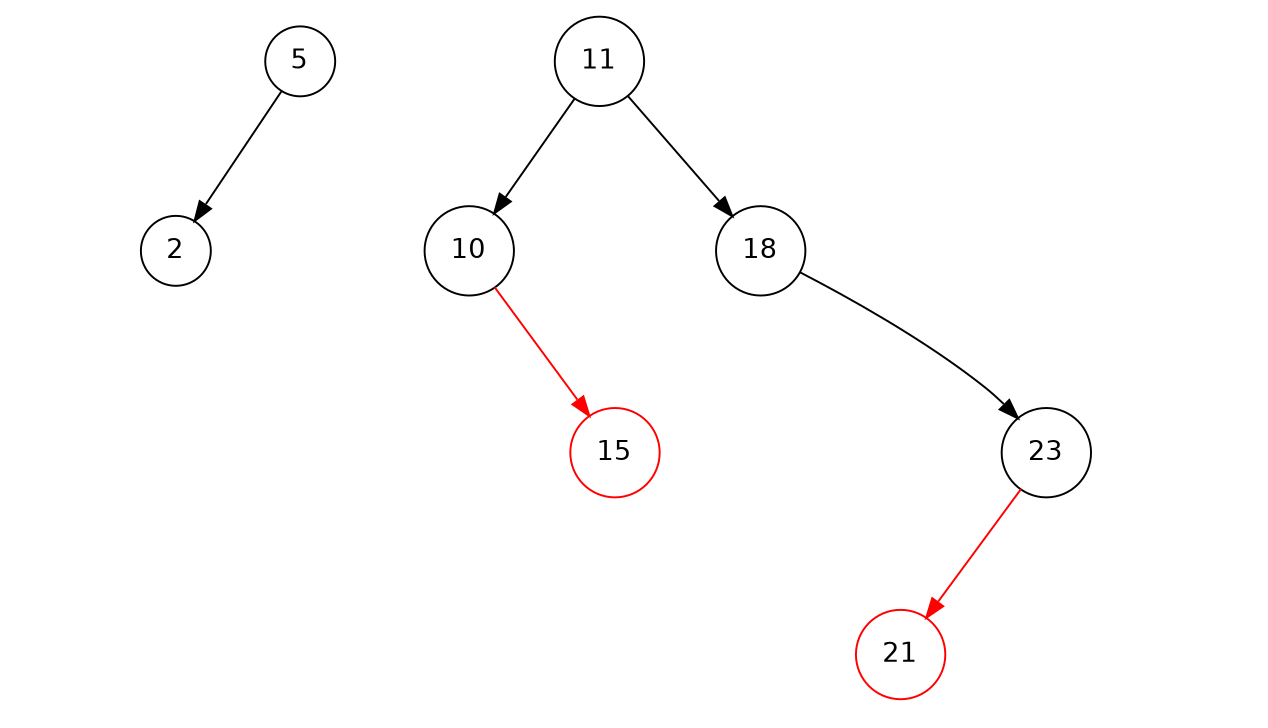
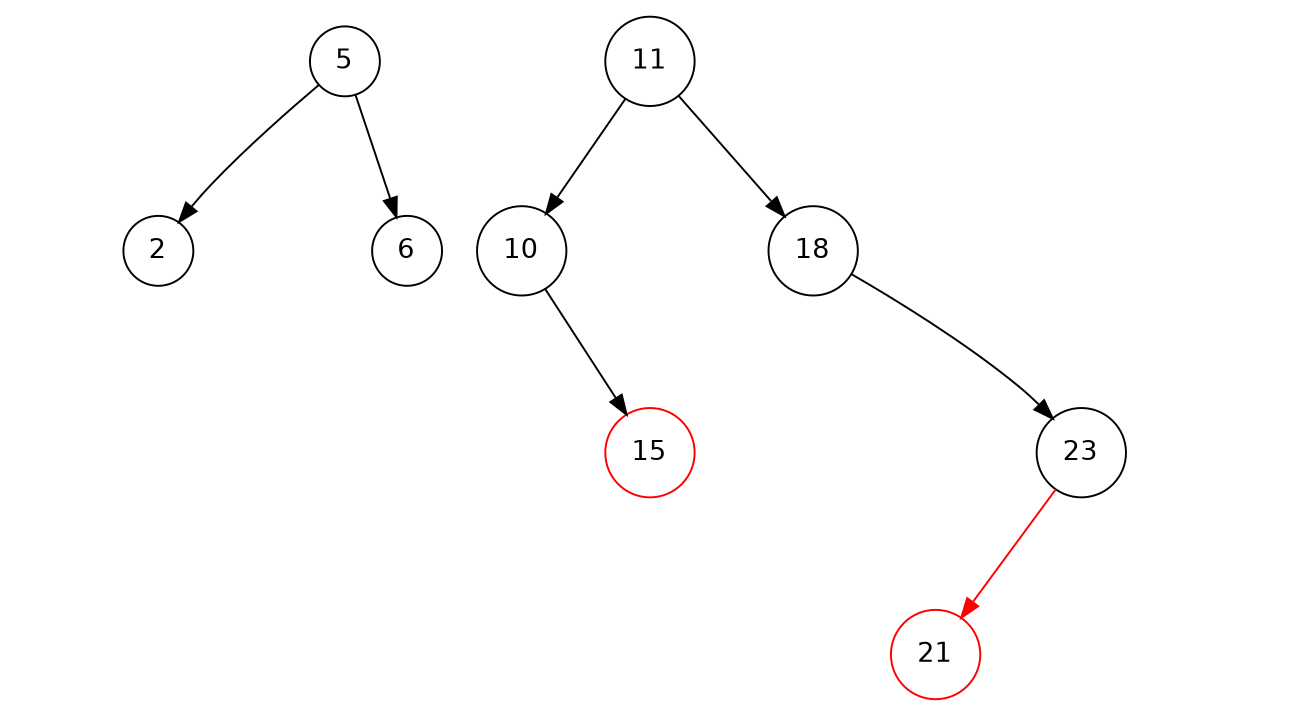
node "6": added
edge "10" -> "15": color red -> black
